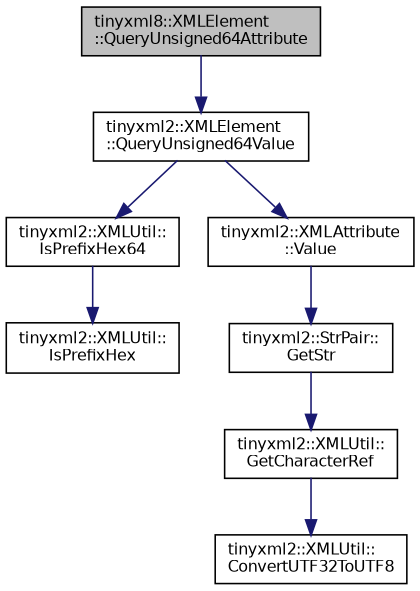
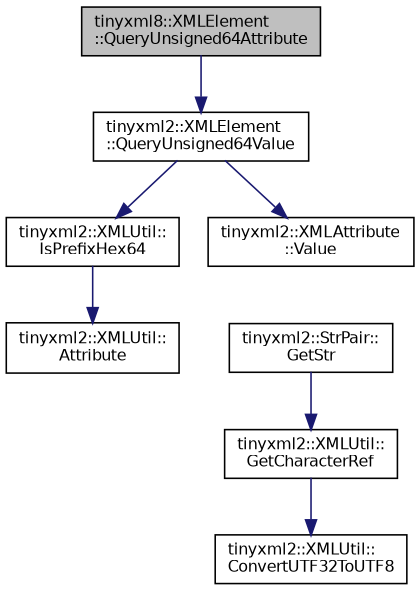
edge "tinyxml2::XMLAttribute ::Value" -> "tinyxml2::StrPair:: GetStr": removed
node "tinyxml2::XMLUtil:: IsPrefixHex": label "tinyxml2::XMLUtil:: IsPrefixHex" -> "tinyxml2::XMLUtil:: Attribute"
